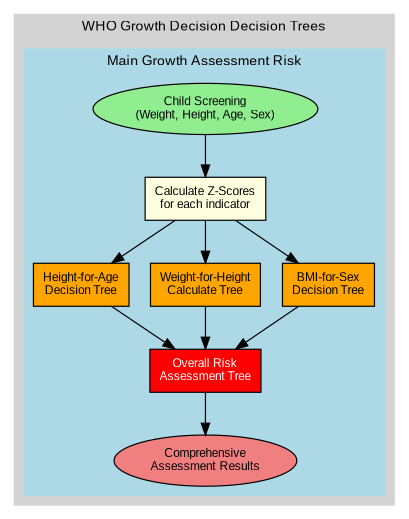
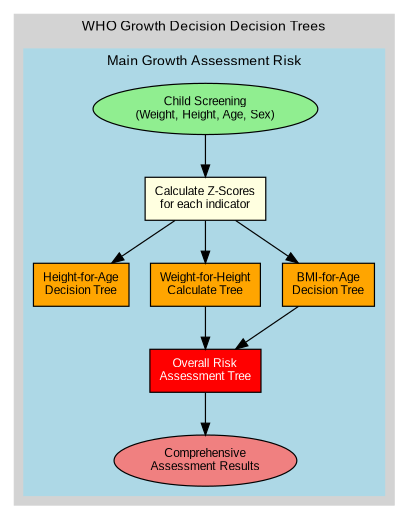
node "BMI-for-Sex Decision Tree": label "BMI-for-Sex Decision Tree" -> "BMI-for-Age Decision Tree"
edge "Height-for-Age Decision Tree" -> "Overall Risk Assessment Tree": removed
